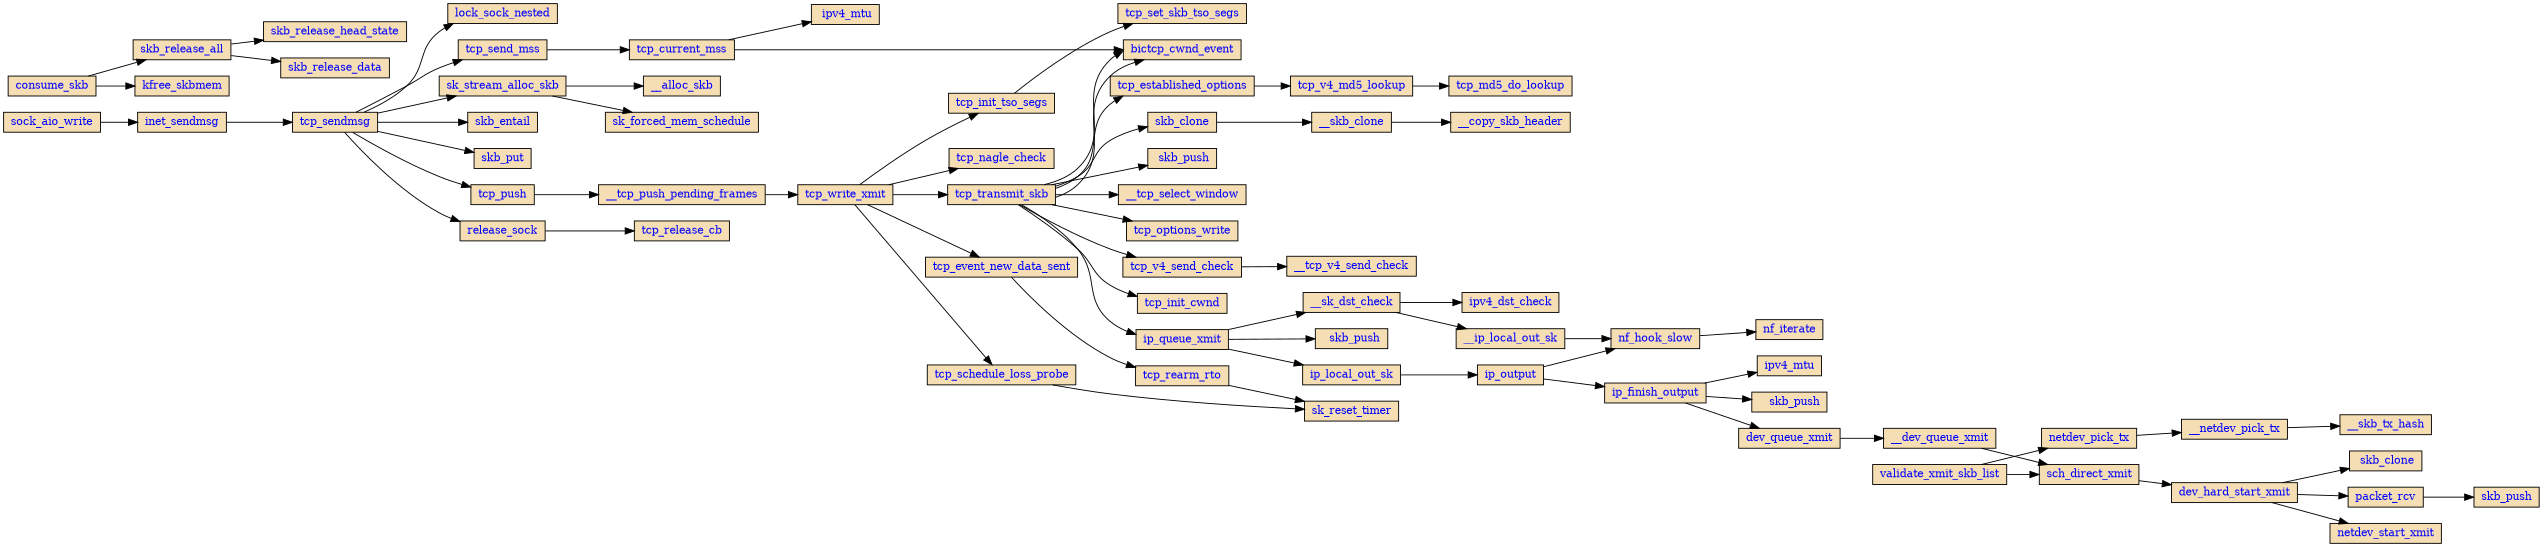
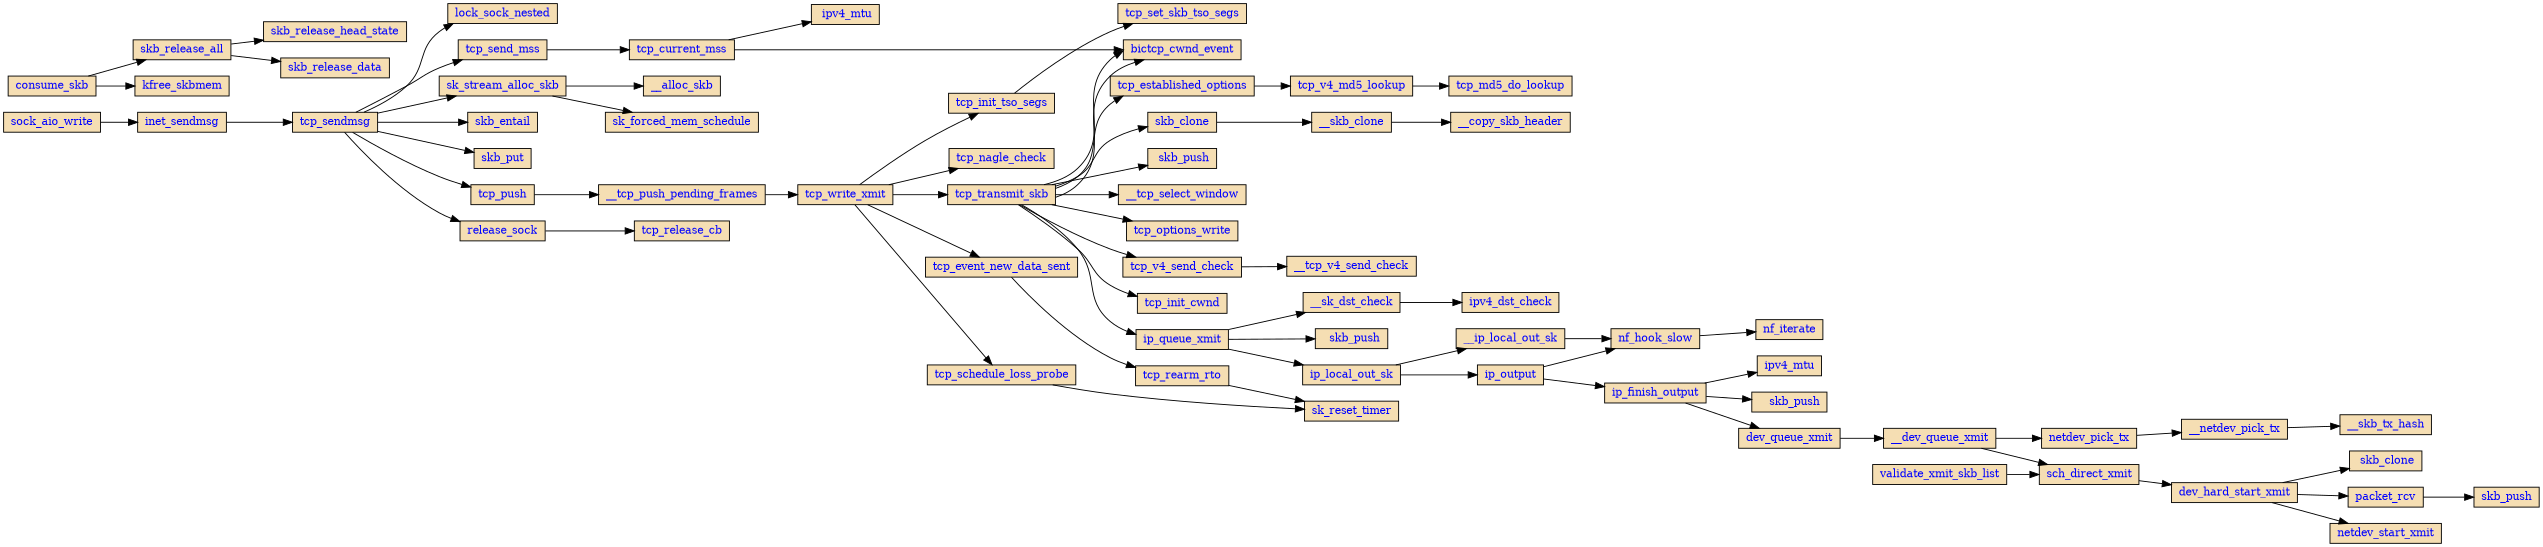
edge "__sk_dst_check" -> "__ip_local_out_sk": now "ip_local_out_sk" -> "__ip_local_out_sk"
edge "validate_xmit_skb_list" -> "netdev_pick_tx": now "__dev_queue_xmit" -> "netdev_pick_tx"
